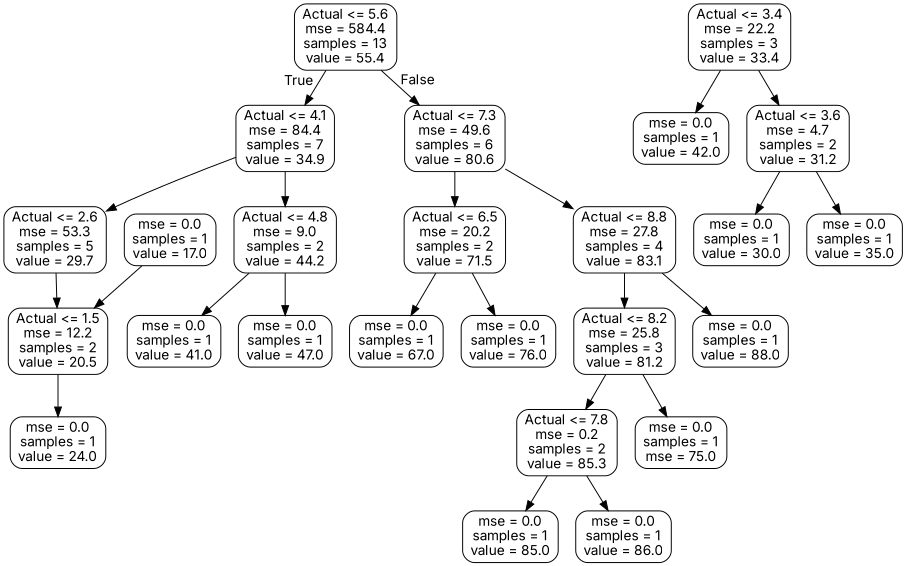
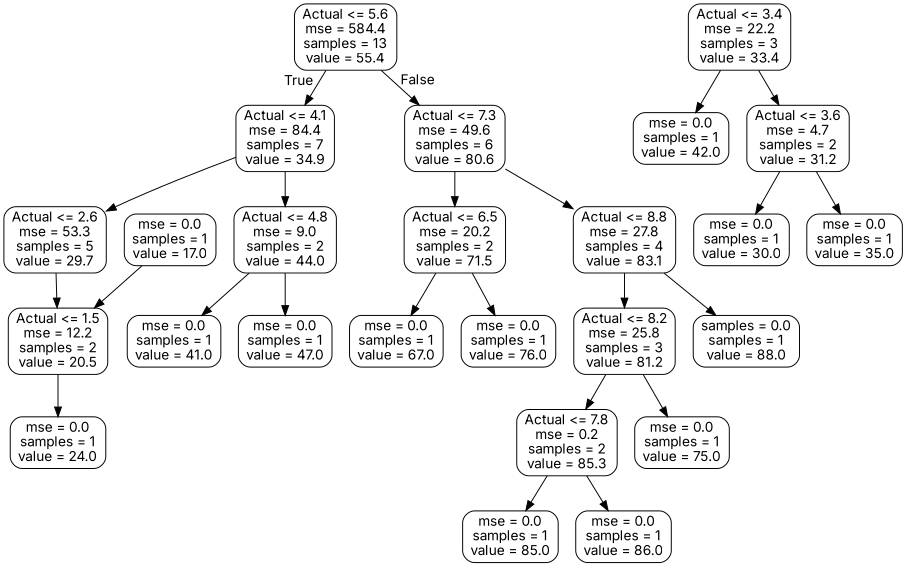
node "Actual <= 4.8 mse = 9.0 samples = 2 value = 44.2": label "Actual <= 4.8 mse = 9.0 samples = 2 value = 44.2" -> "Actual <= 4.8 mse = 9.0 samples = 2 value = 44.0"
node "mse = 0.0 samples = 1 value = 88.0": label "mse = 0.0 samples = 1 value = 88.0" -> "samples = 0.0 samples = 1 value = 88.0"
node "mse = 0.0 samples = 1 mse = 75.0": label "mse = 0.0 samples = 1 mse = 75.0" -> "mse = 0.0 samples = 1 value = 75.0"
